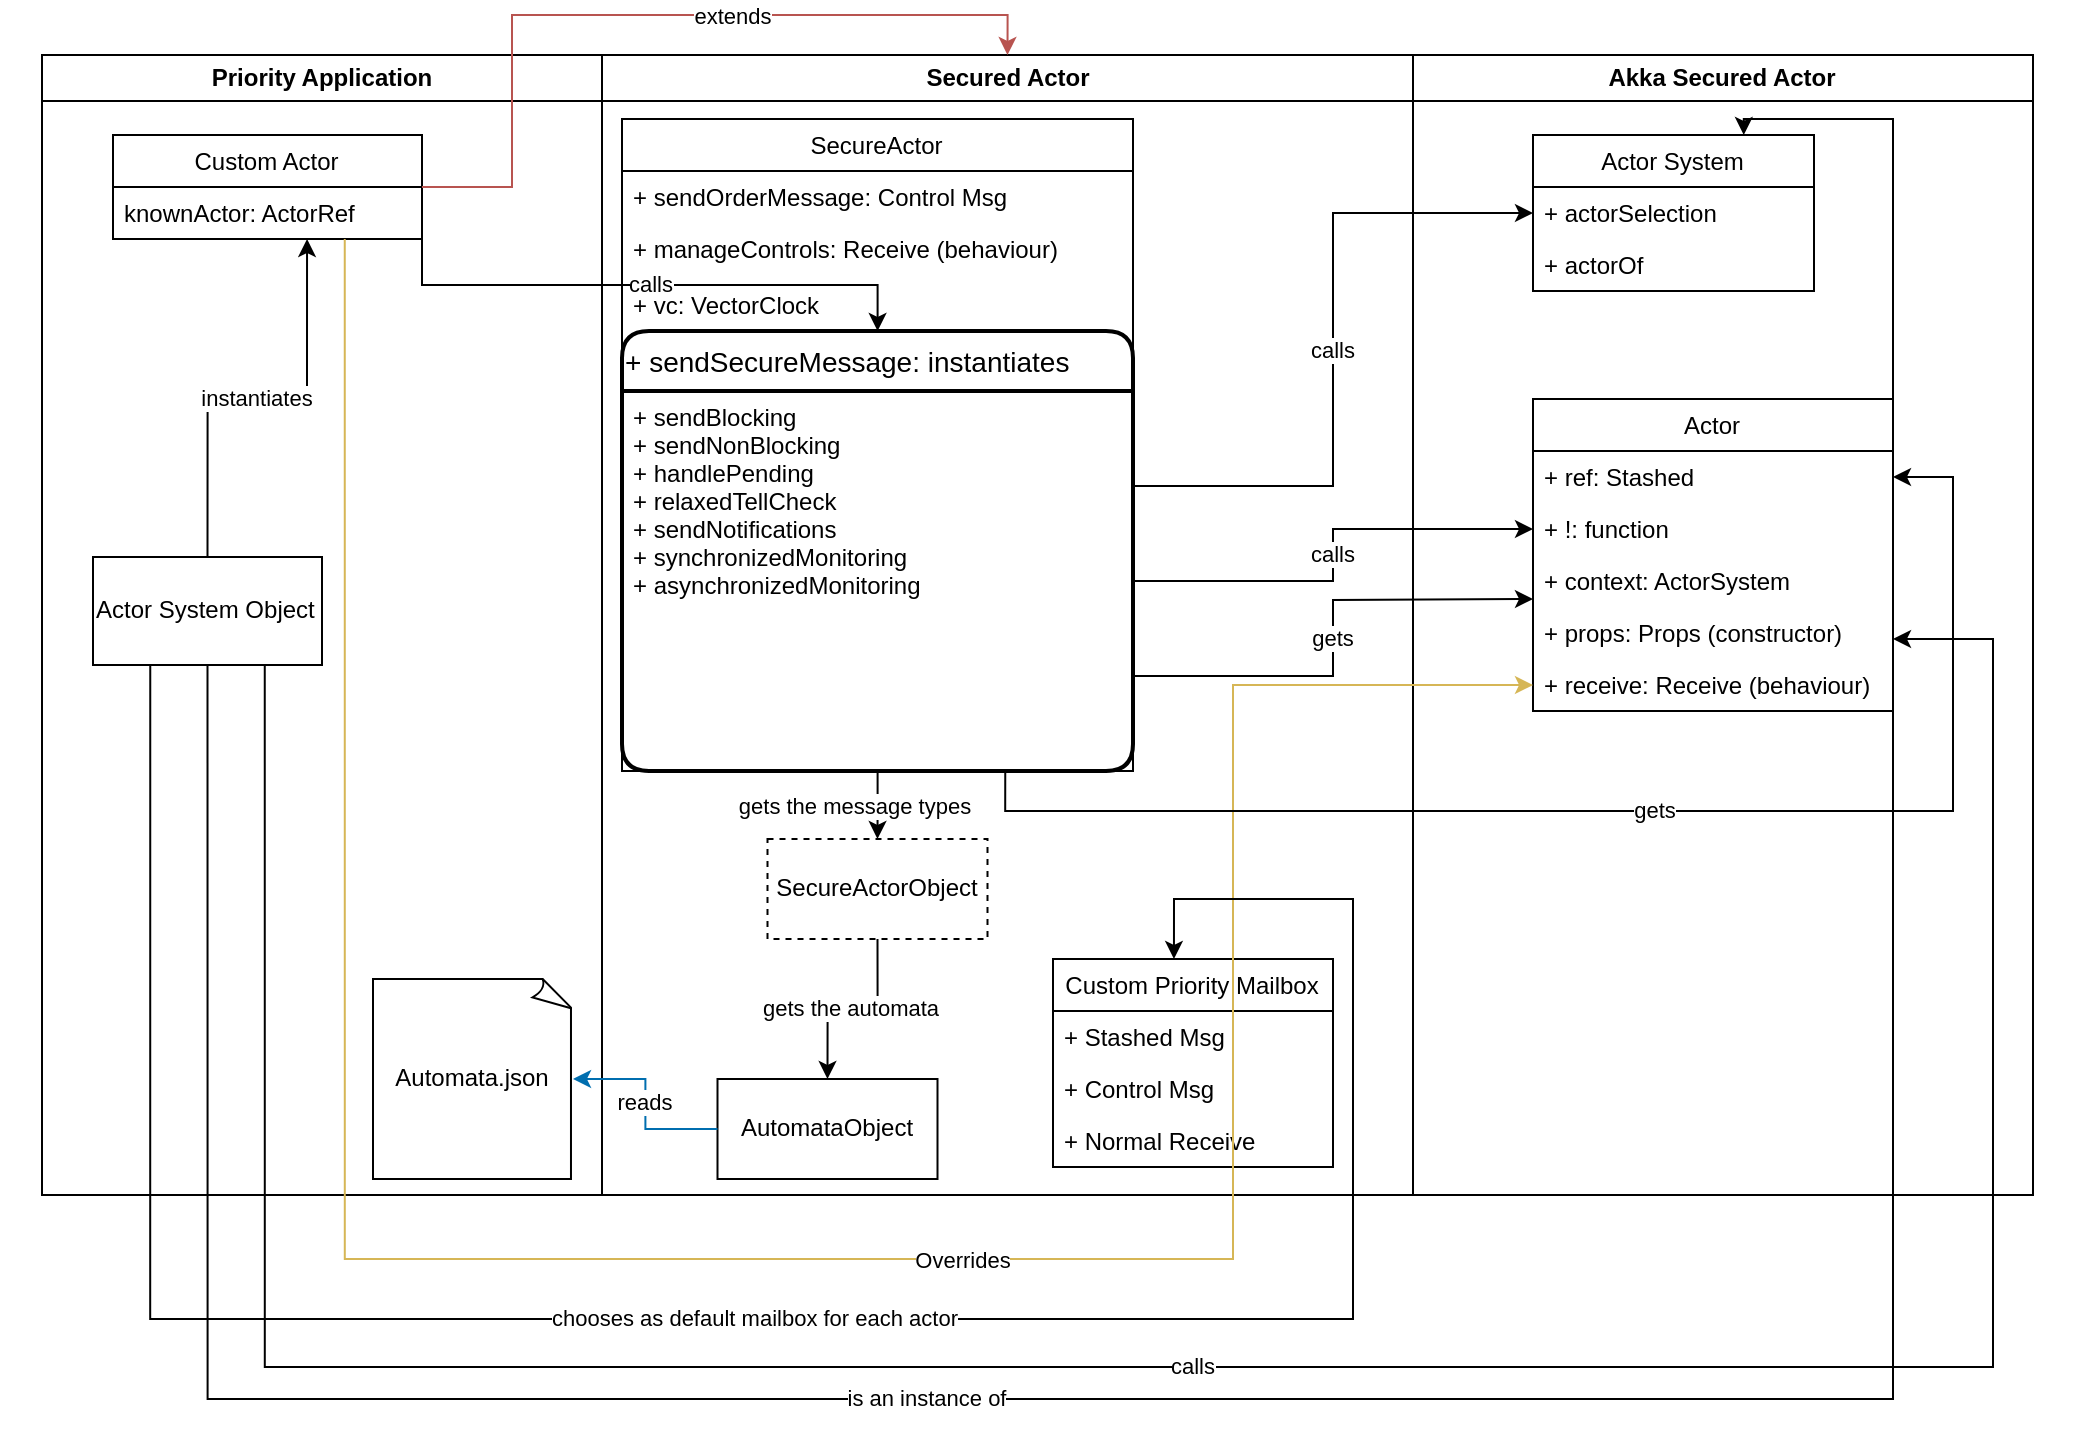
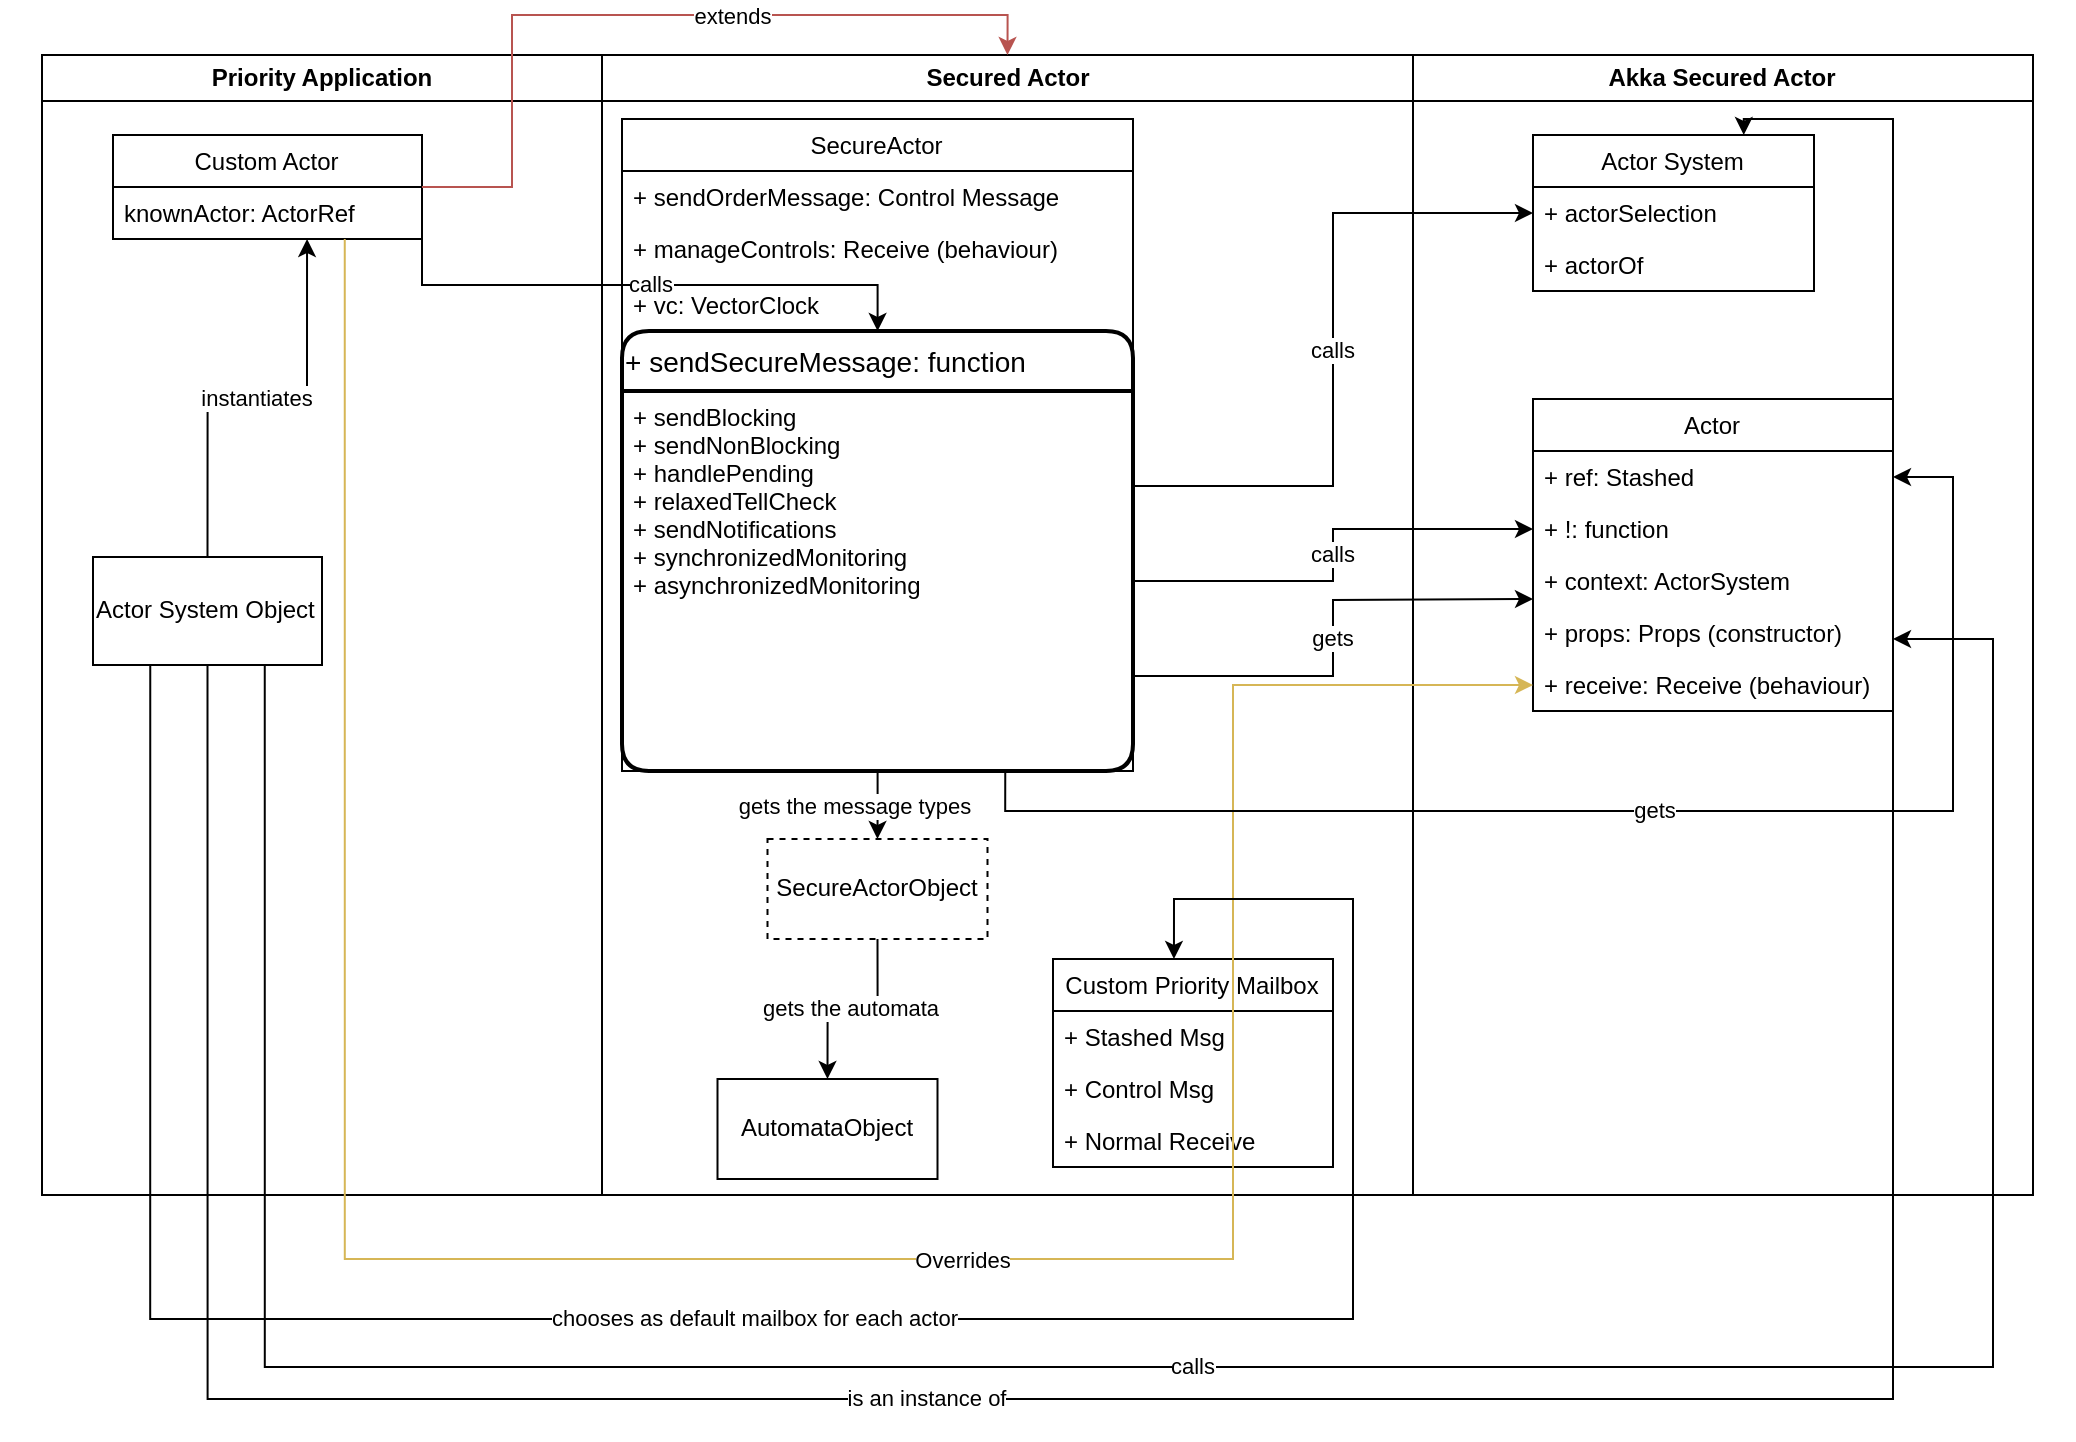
node "+ sendOrderMessage: Control Msg": label "+ sendOrderMessage: Control Msg" -> "+ sendOrderMessage: Control Message"
node "+ sendSecureMessage: instantiates": label "+ sendSecureMessage: instantiates" -> "+ sendSecureMessage: function"
node "Automata.json": removed
edge "AutomataObject" -> "Automata.json": removed, label "reads"
